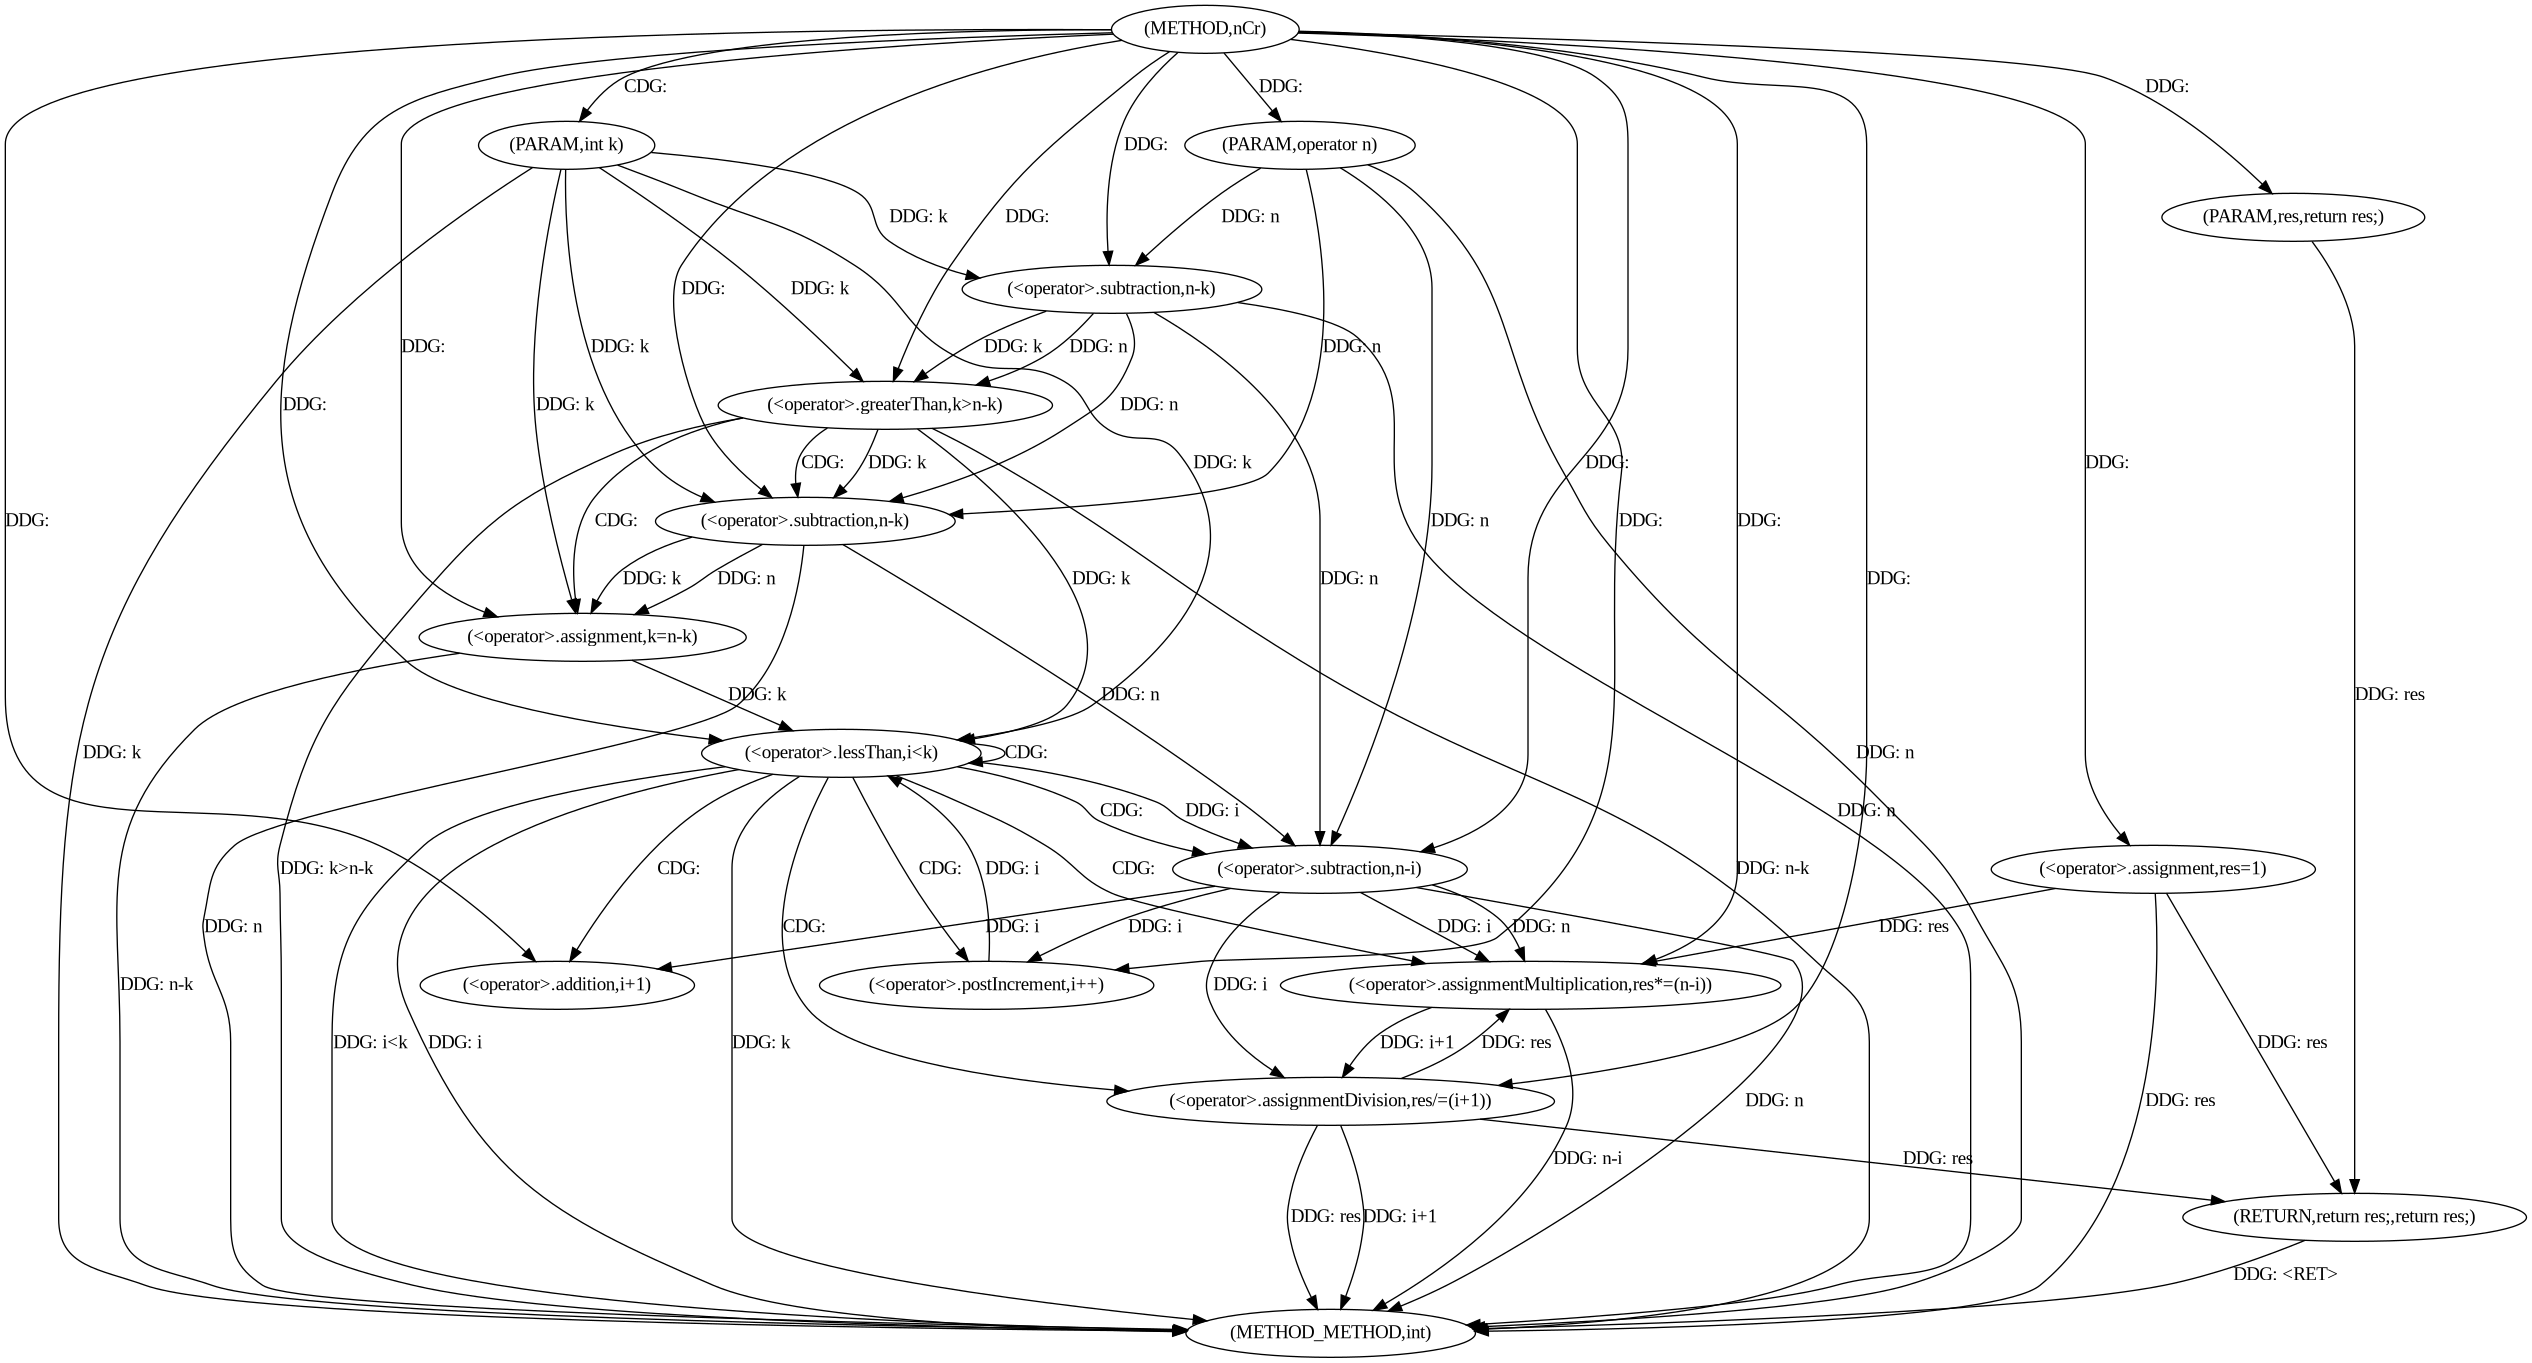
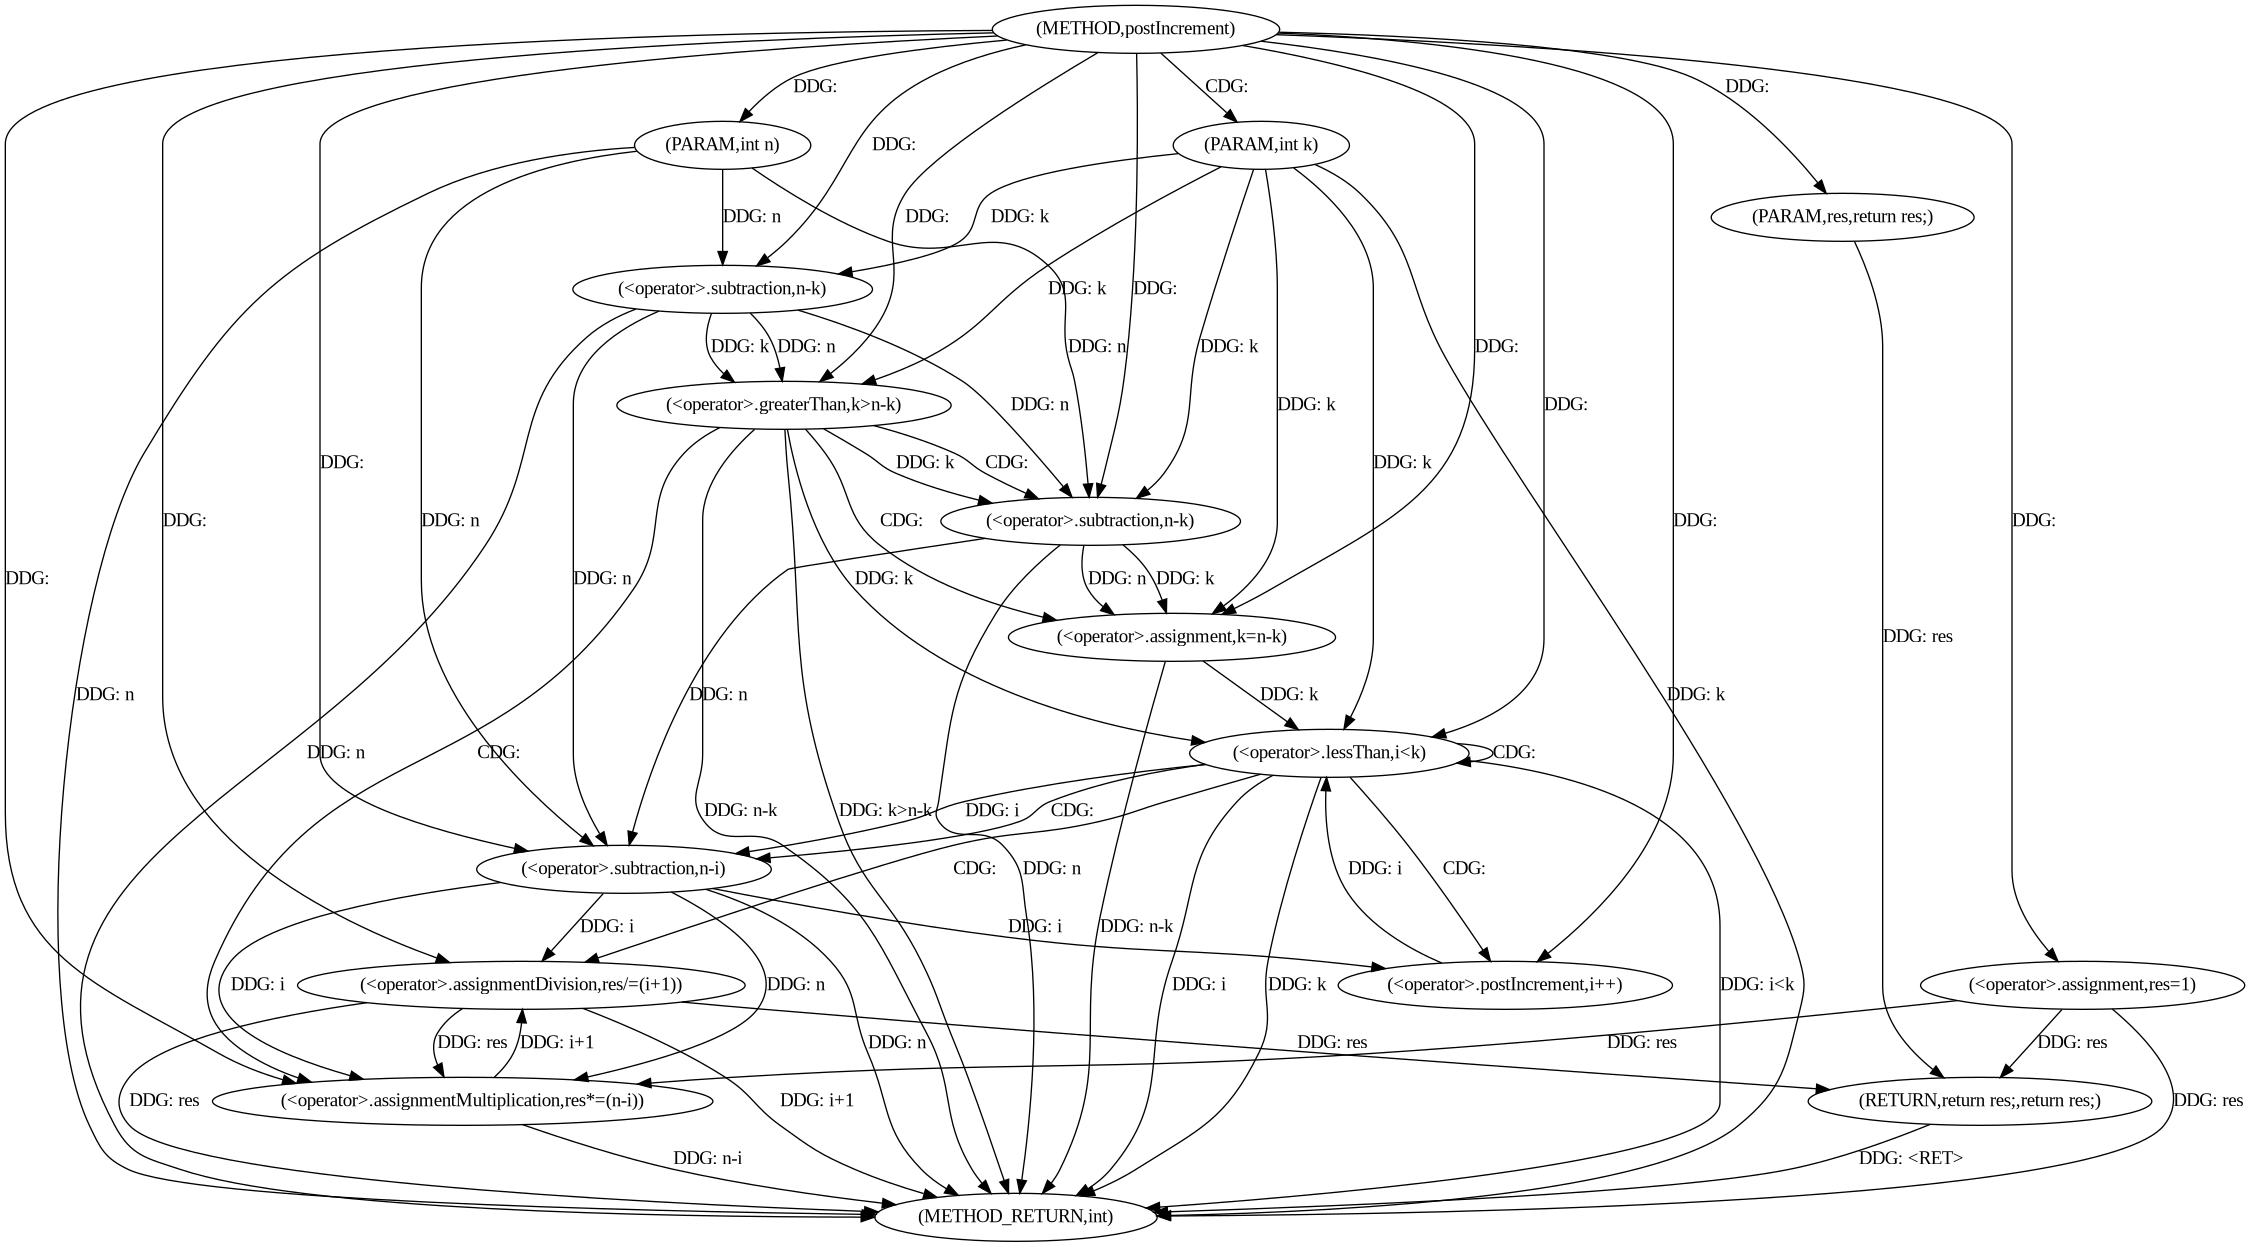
node "(METHOD,nCr)": label "(METHOD,nCr)" -> "(METHOD,postIncrement)"
node "(PARAM,operator n)": label "(PARAM,operator n)" -> "(PARAM,int n)"
edge "(<operator>.lessThan,i<k)" -> "(<operator>.assignmentMultiplication,res*=(n-i))": now "(<operator>.greaterThan,k>n-k)" -> "(<operator>.assignmentMultiplication,res*=(n-i))"
node "(<operator>.addition,i+1)": removed
node "(METHOD_METHOD,int)": label "(METHOD_METHOD,int)" -> "(METHOD_RETURN,int)"
